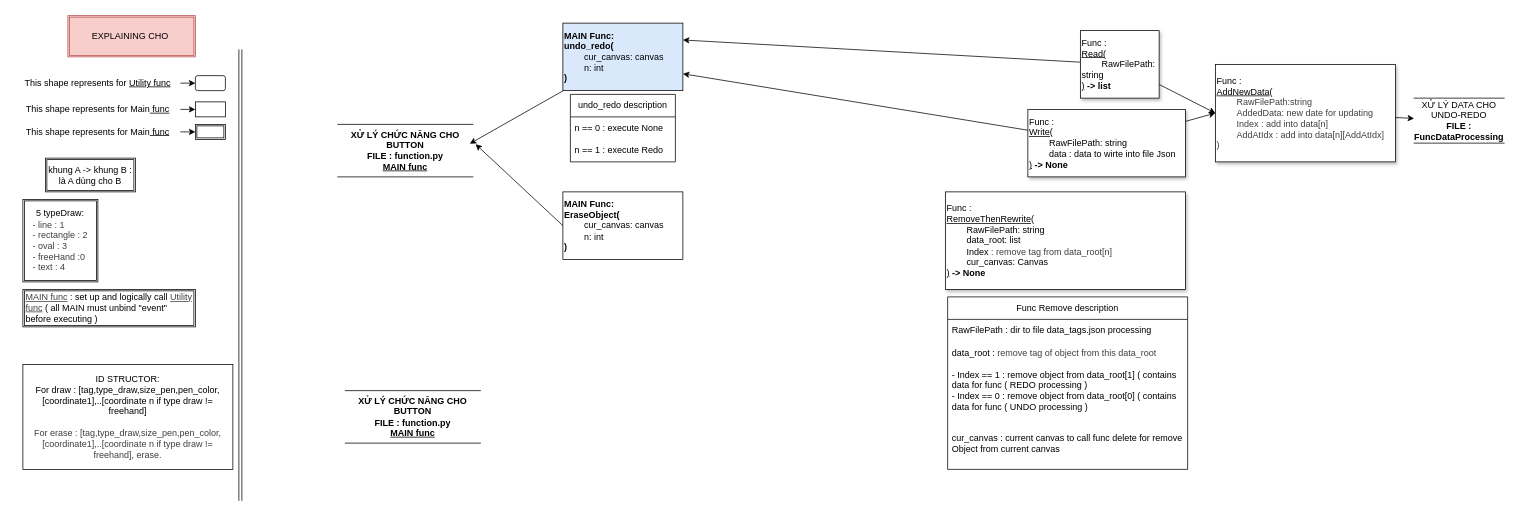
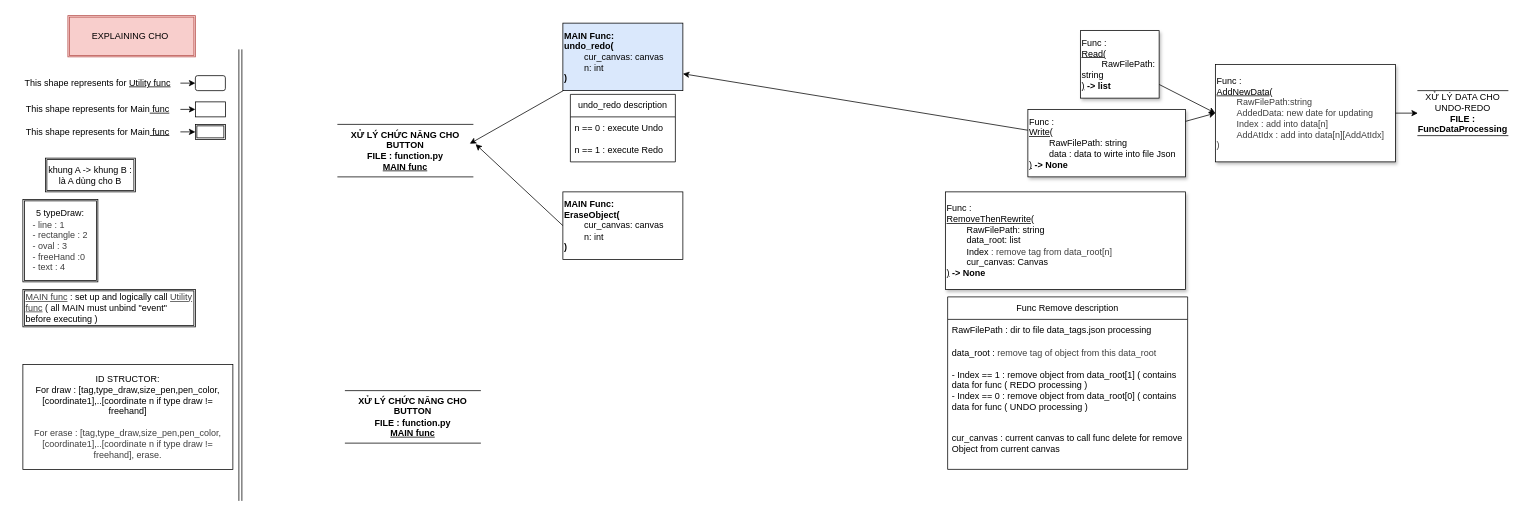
edge "Func : Read( RawFilePath: string ) -> list" -> "MAIN Func: undo_redo( cur_canvas: canvas n: int )": removed
node "XỬ LÝ DATA CHO UNDO-REDO FILE : FuncDataProcessing": moved (1459, 120) -> (1463, 113)
node "n == 0 : execute None": label "n == 0 : execute None" -> "n == 0 : execute Undo"
